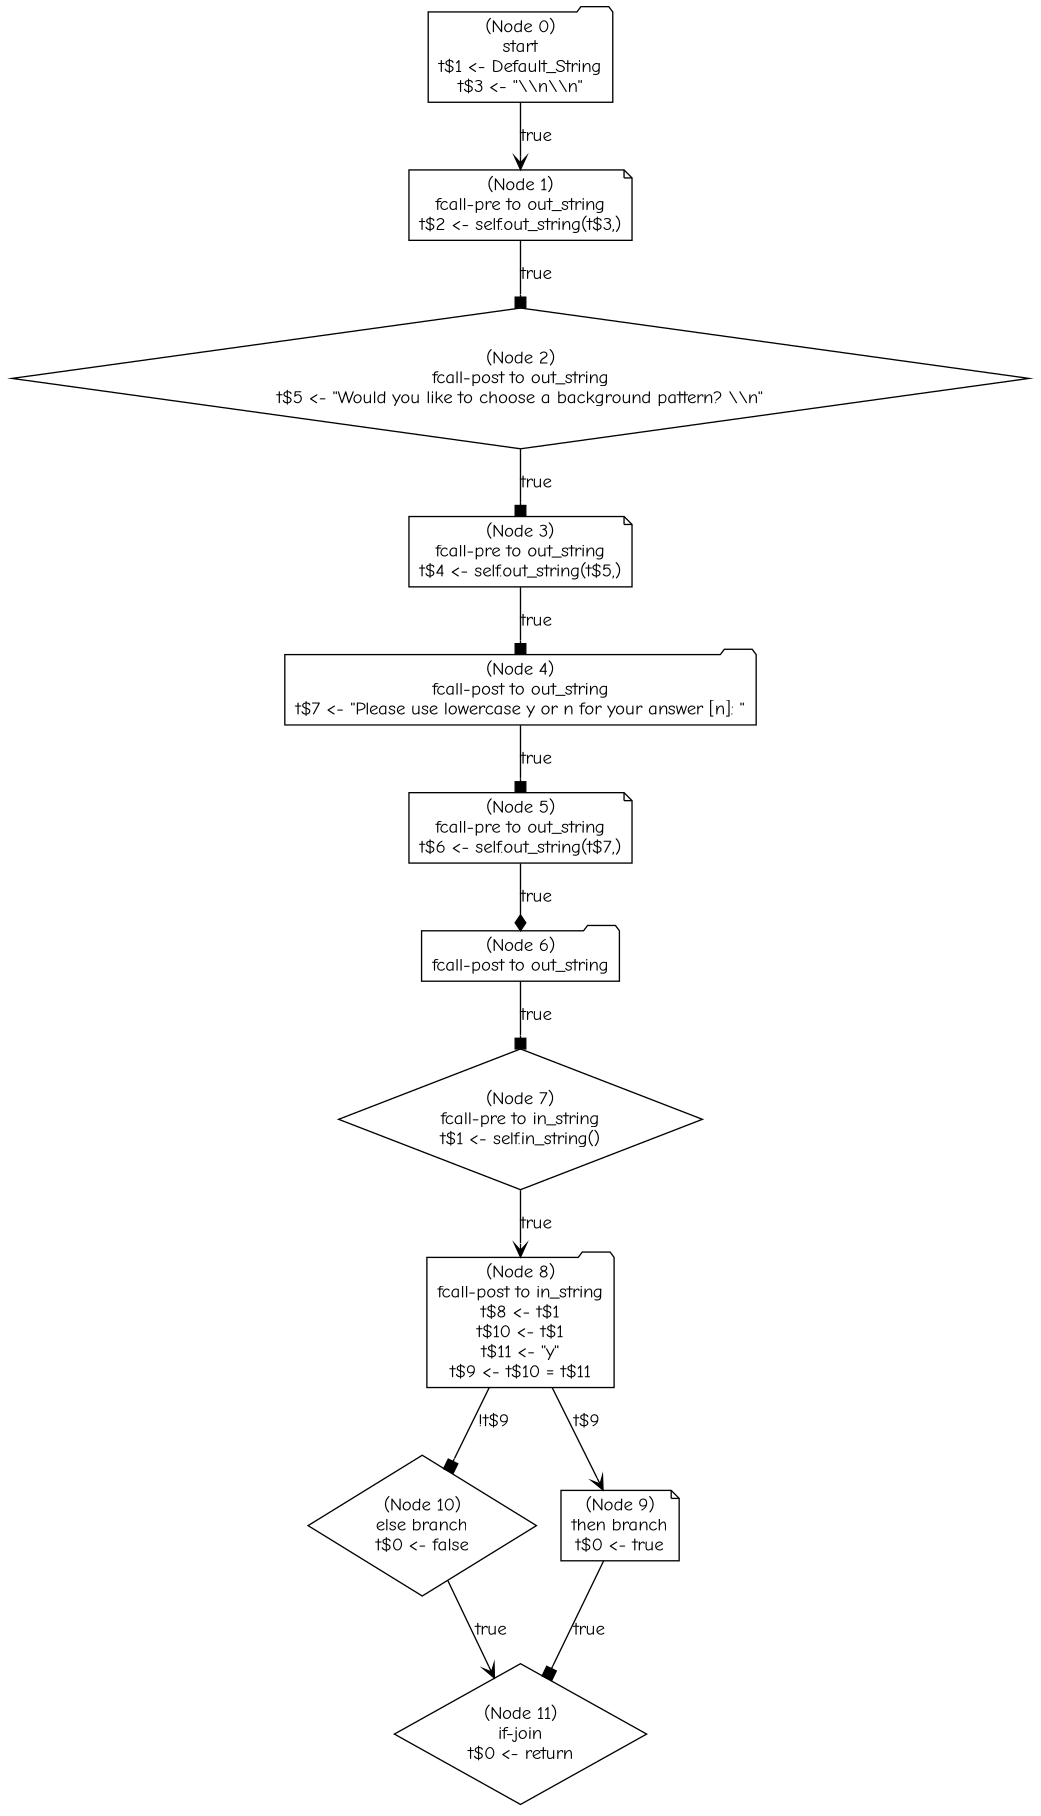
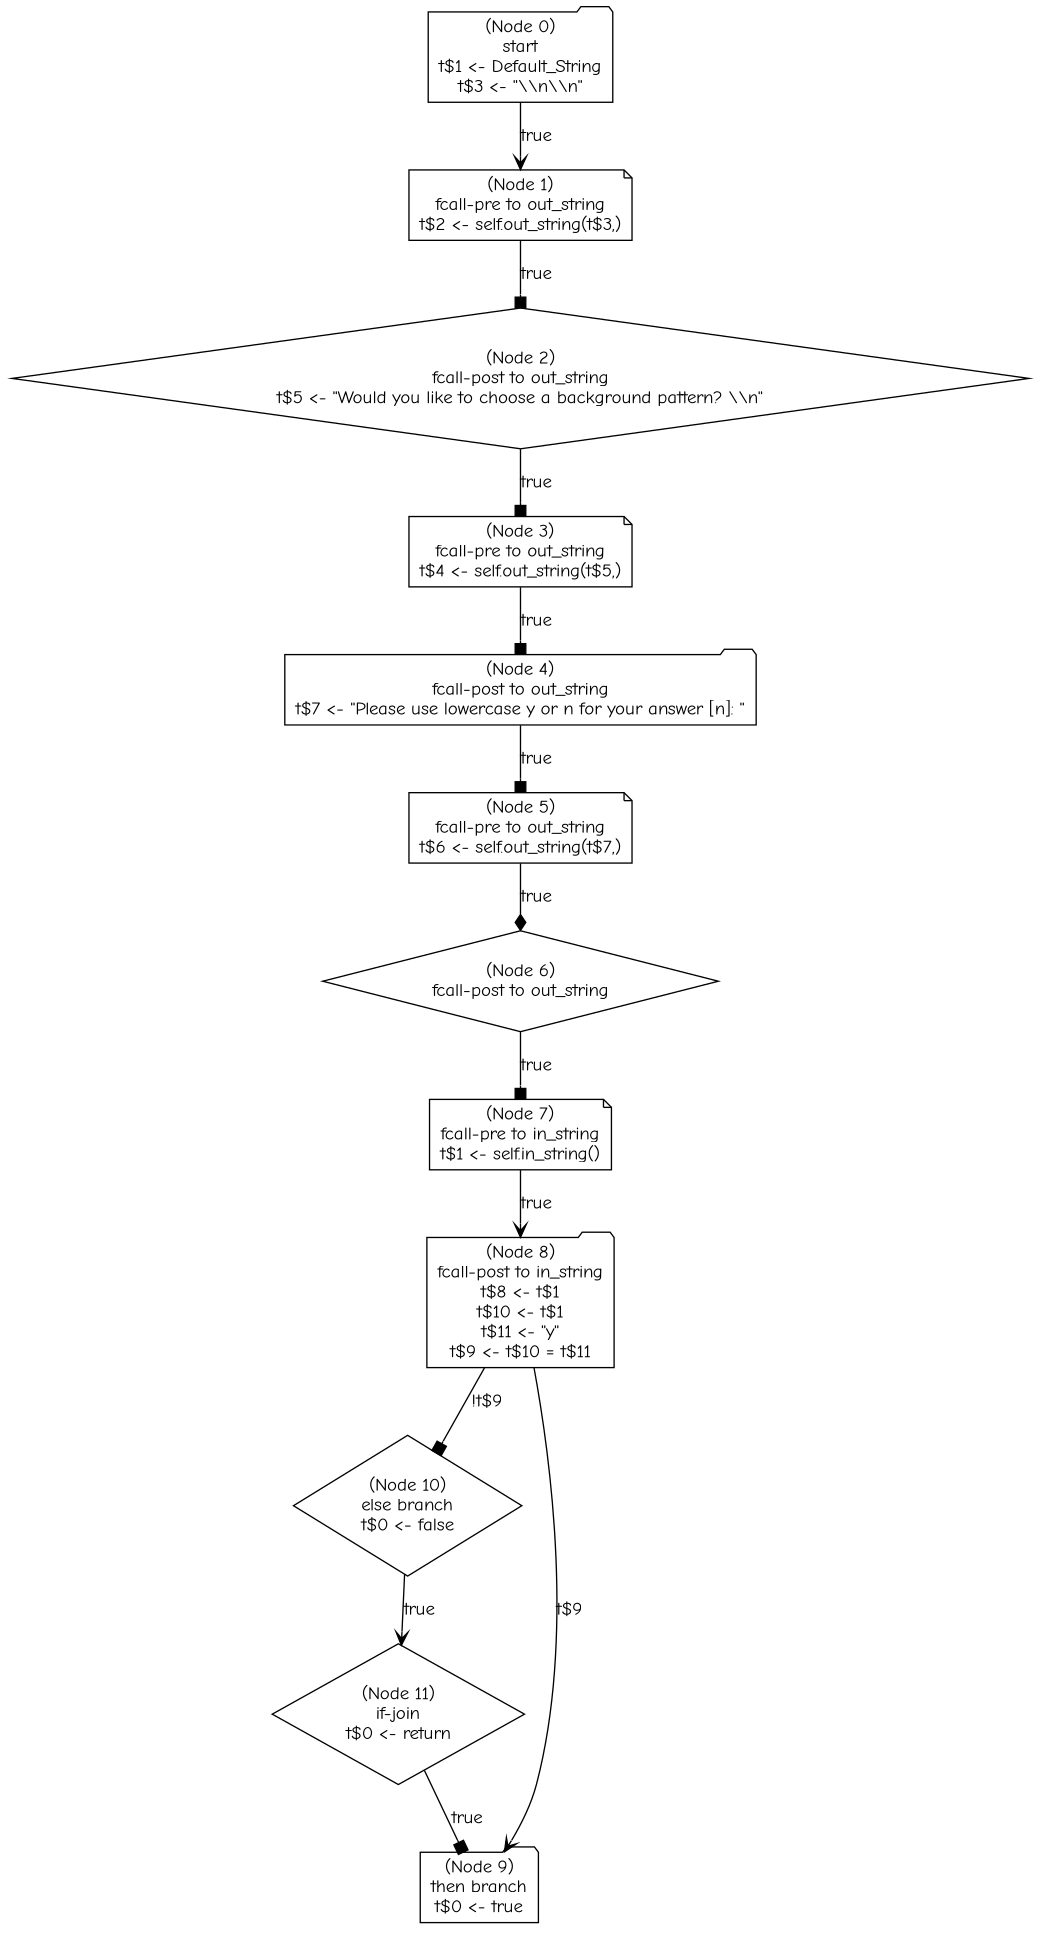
node "(Node 6) fcall-post to out_string": shape folder -> diamond
node "(Node 7) fcall-pre to in_string t$1 <- self.in_string()": shape diamond -> note
node "(Node 9) then branch t$0 <- true": shape note -> folder
edge "(Node 9) then branch t$0 <- true" -> "(Node 11) if-join t$0 <- return": reversed
